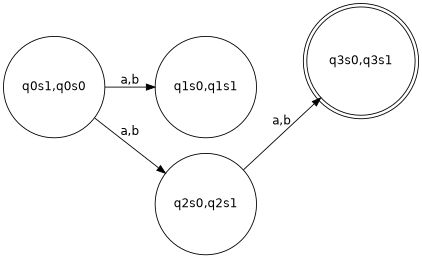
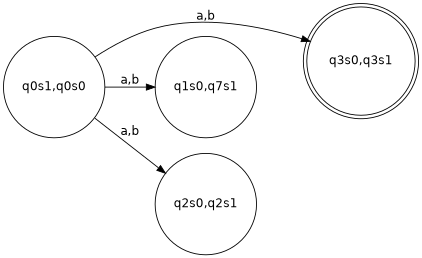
node "q1s0,q1s1": label "q1s0,q1s1" -> "q1s0,q7s1"
edge "q2s0,q2s1" -> "q3s0,q3s1": now "q0s1,q0s0" -> "q3s0,q3s1"
